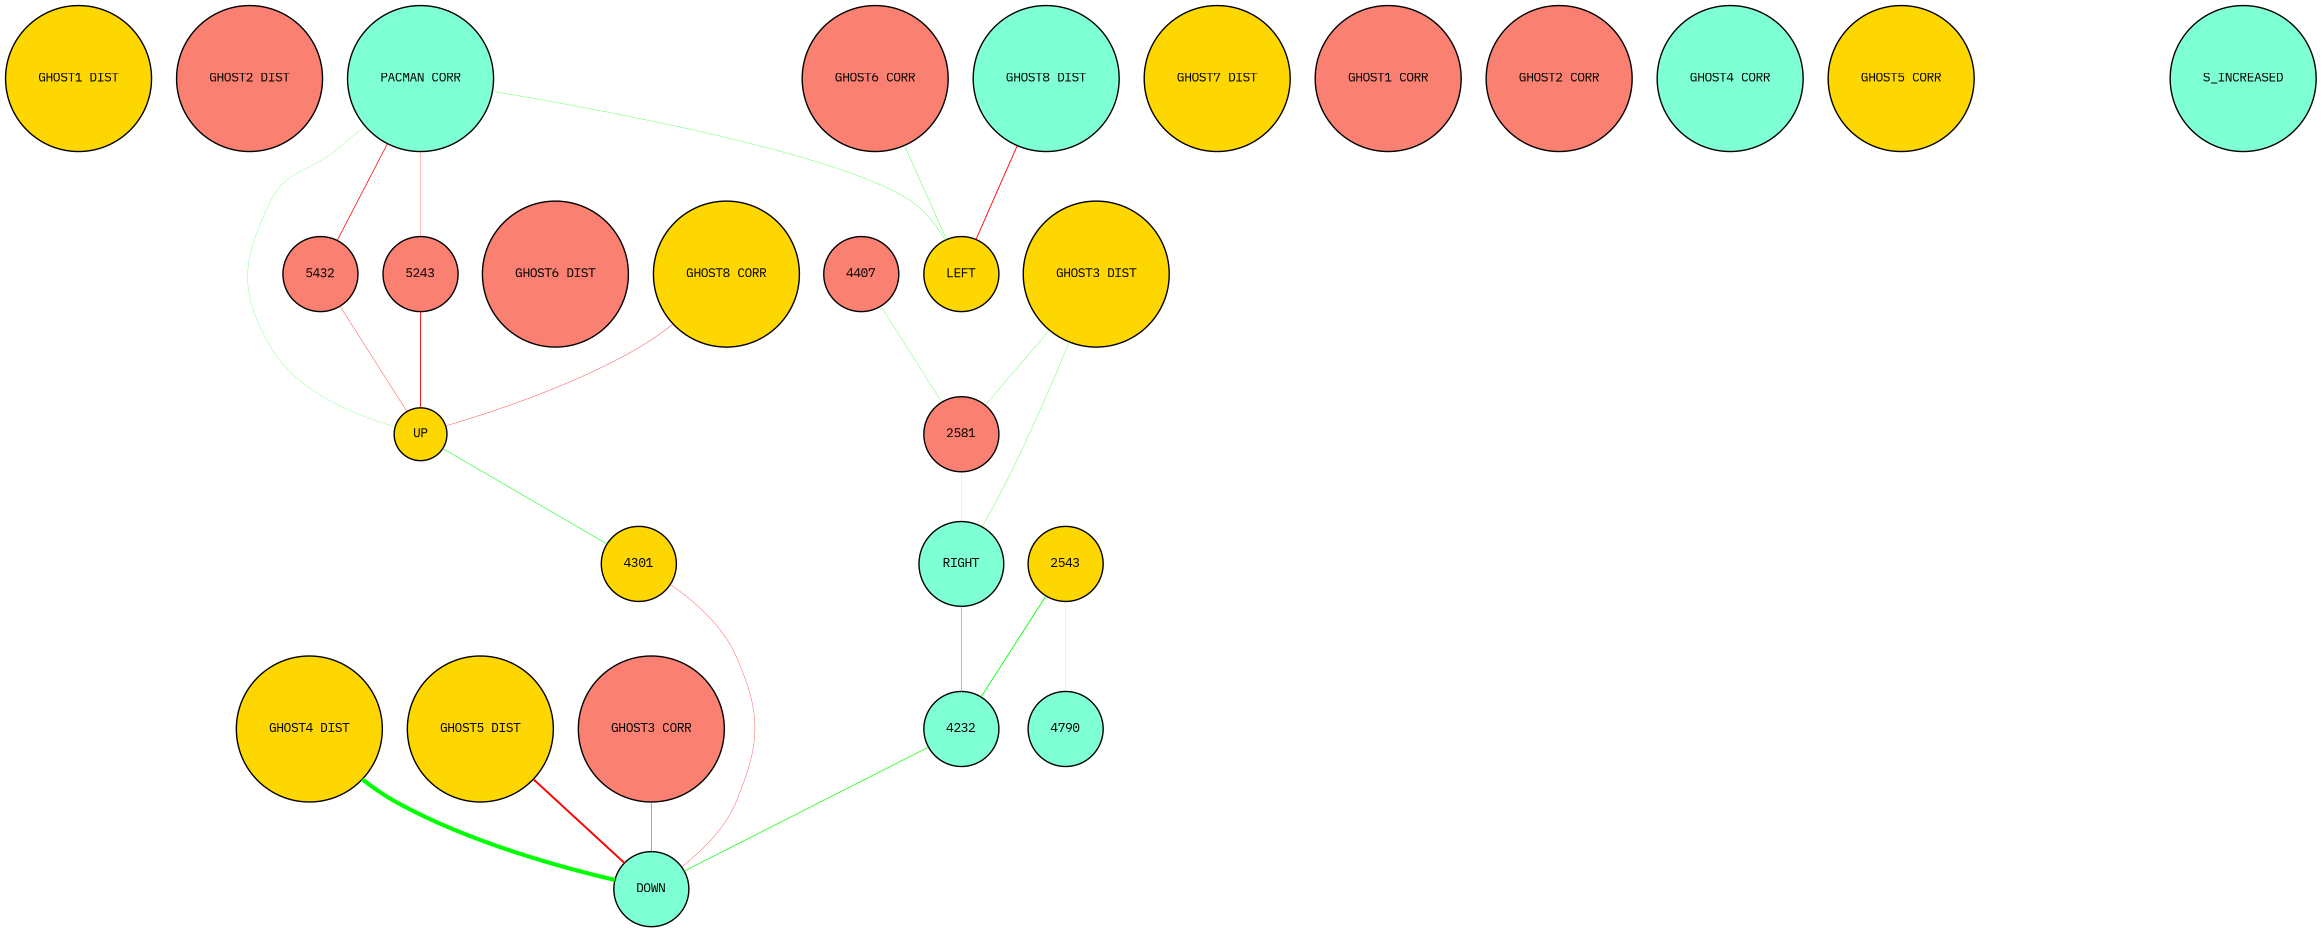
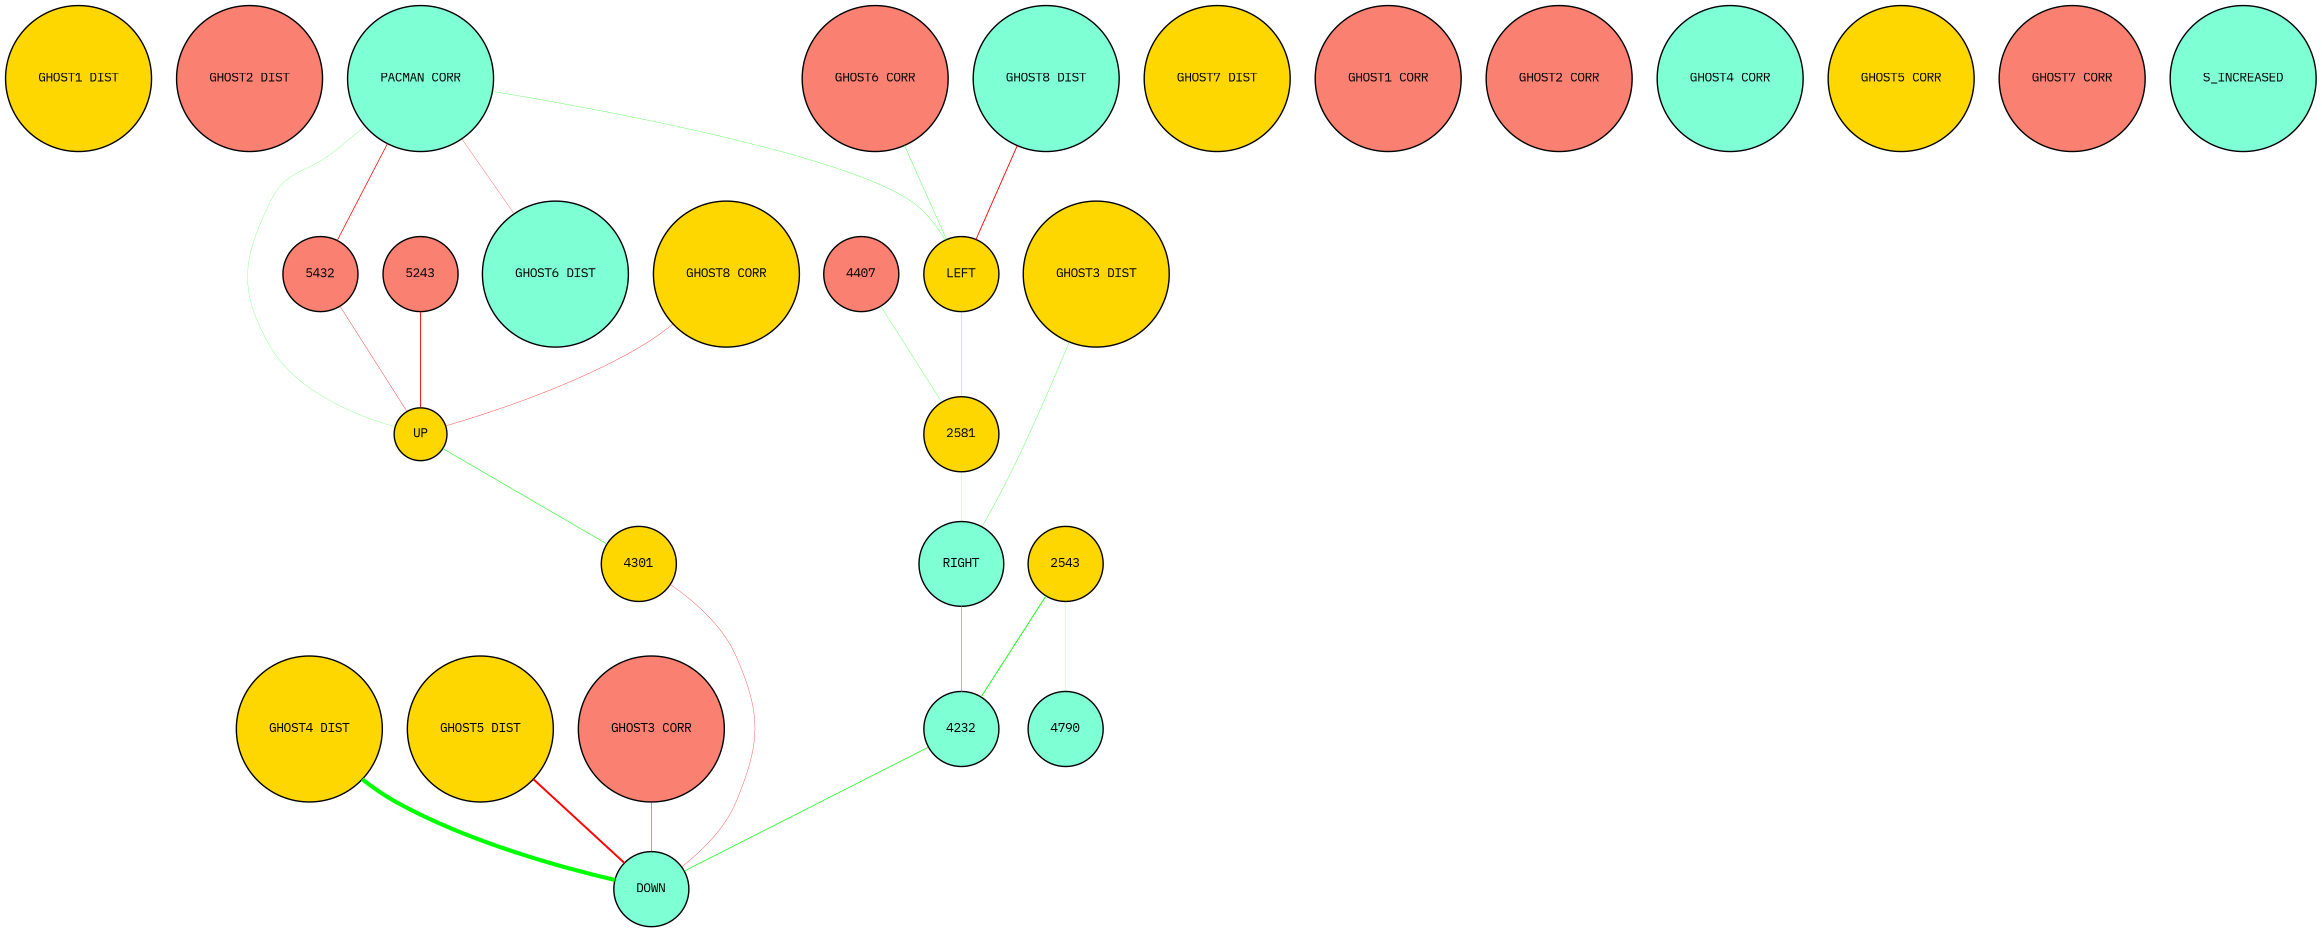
node "GHOST7 CORR": added
edge "PACMAN CORR" -- "5243": now "PACMAN CORR" -- "GHOST6 DIST"
node "GHOST6 DIST": fillcolor salmon -> aquamarine
edge "GHOST3 DIST" -- "2581": now "LEFT" -- "2581"
node "2581": fillcolor salmon -> gold
